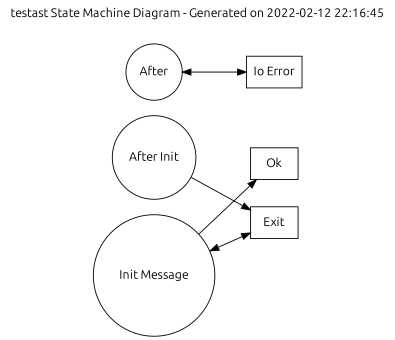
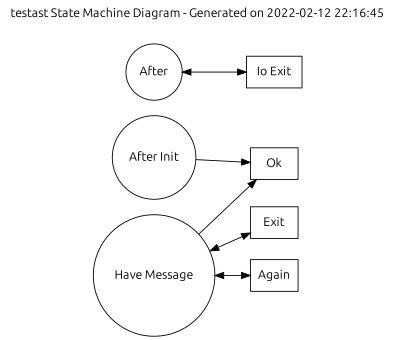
node "Io Error": label "Io Error" -> "Io Exit"
edge "After Init" -> "Exit": now "After Init" -> "Ok"
node "Init Message": label "Init Message" -> "Have Message"
node "Again": added
